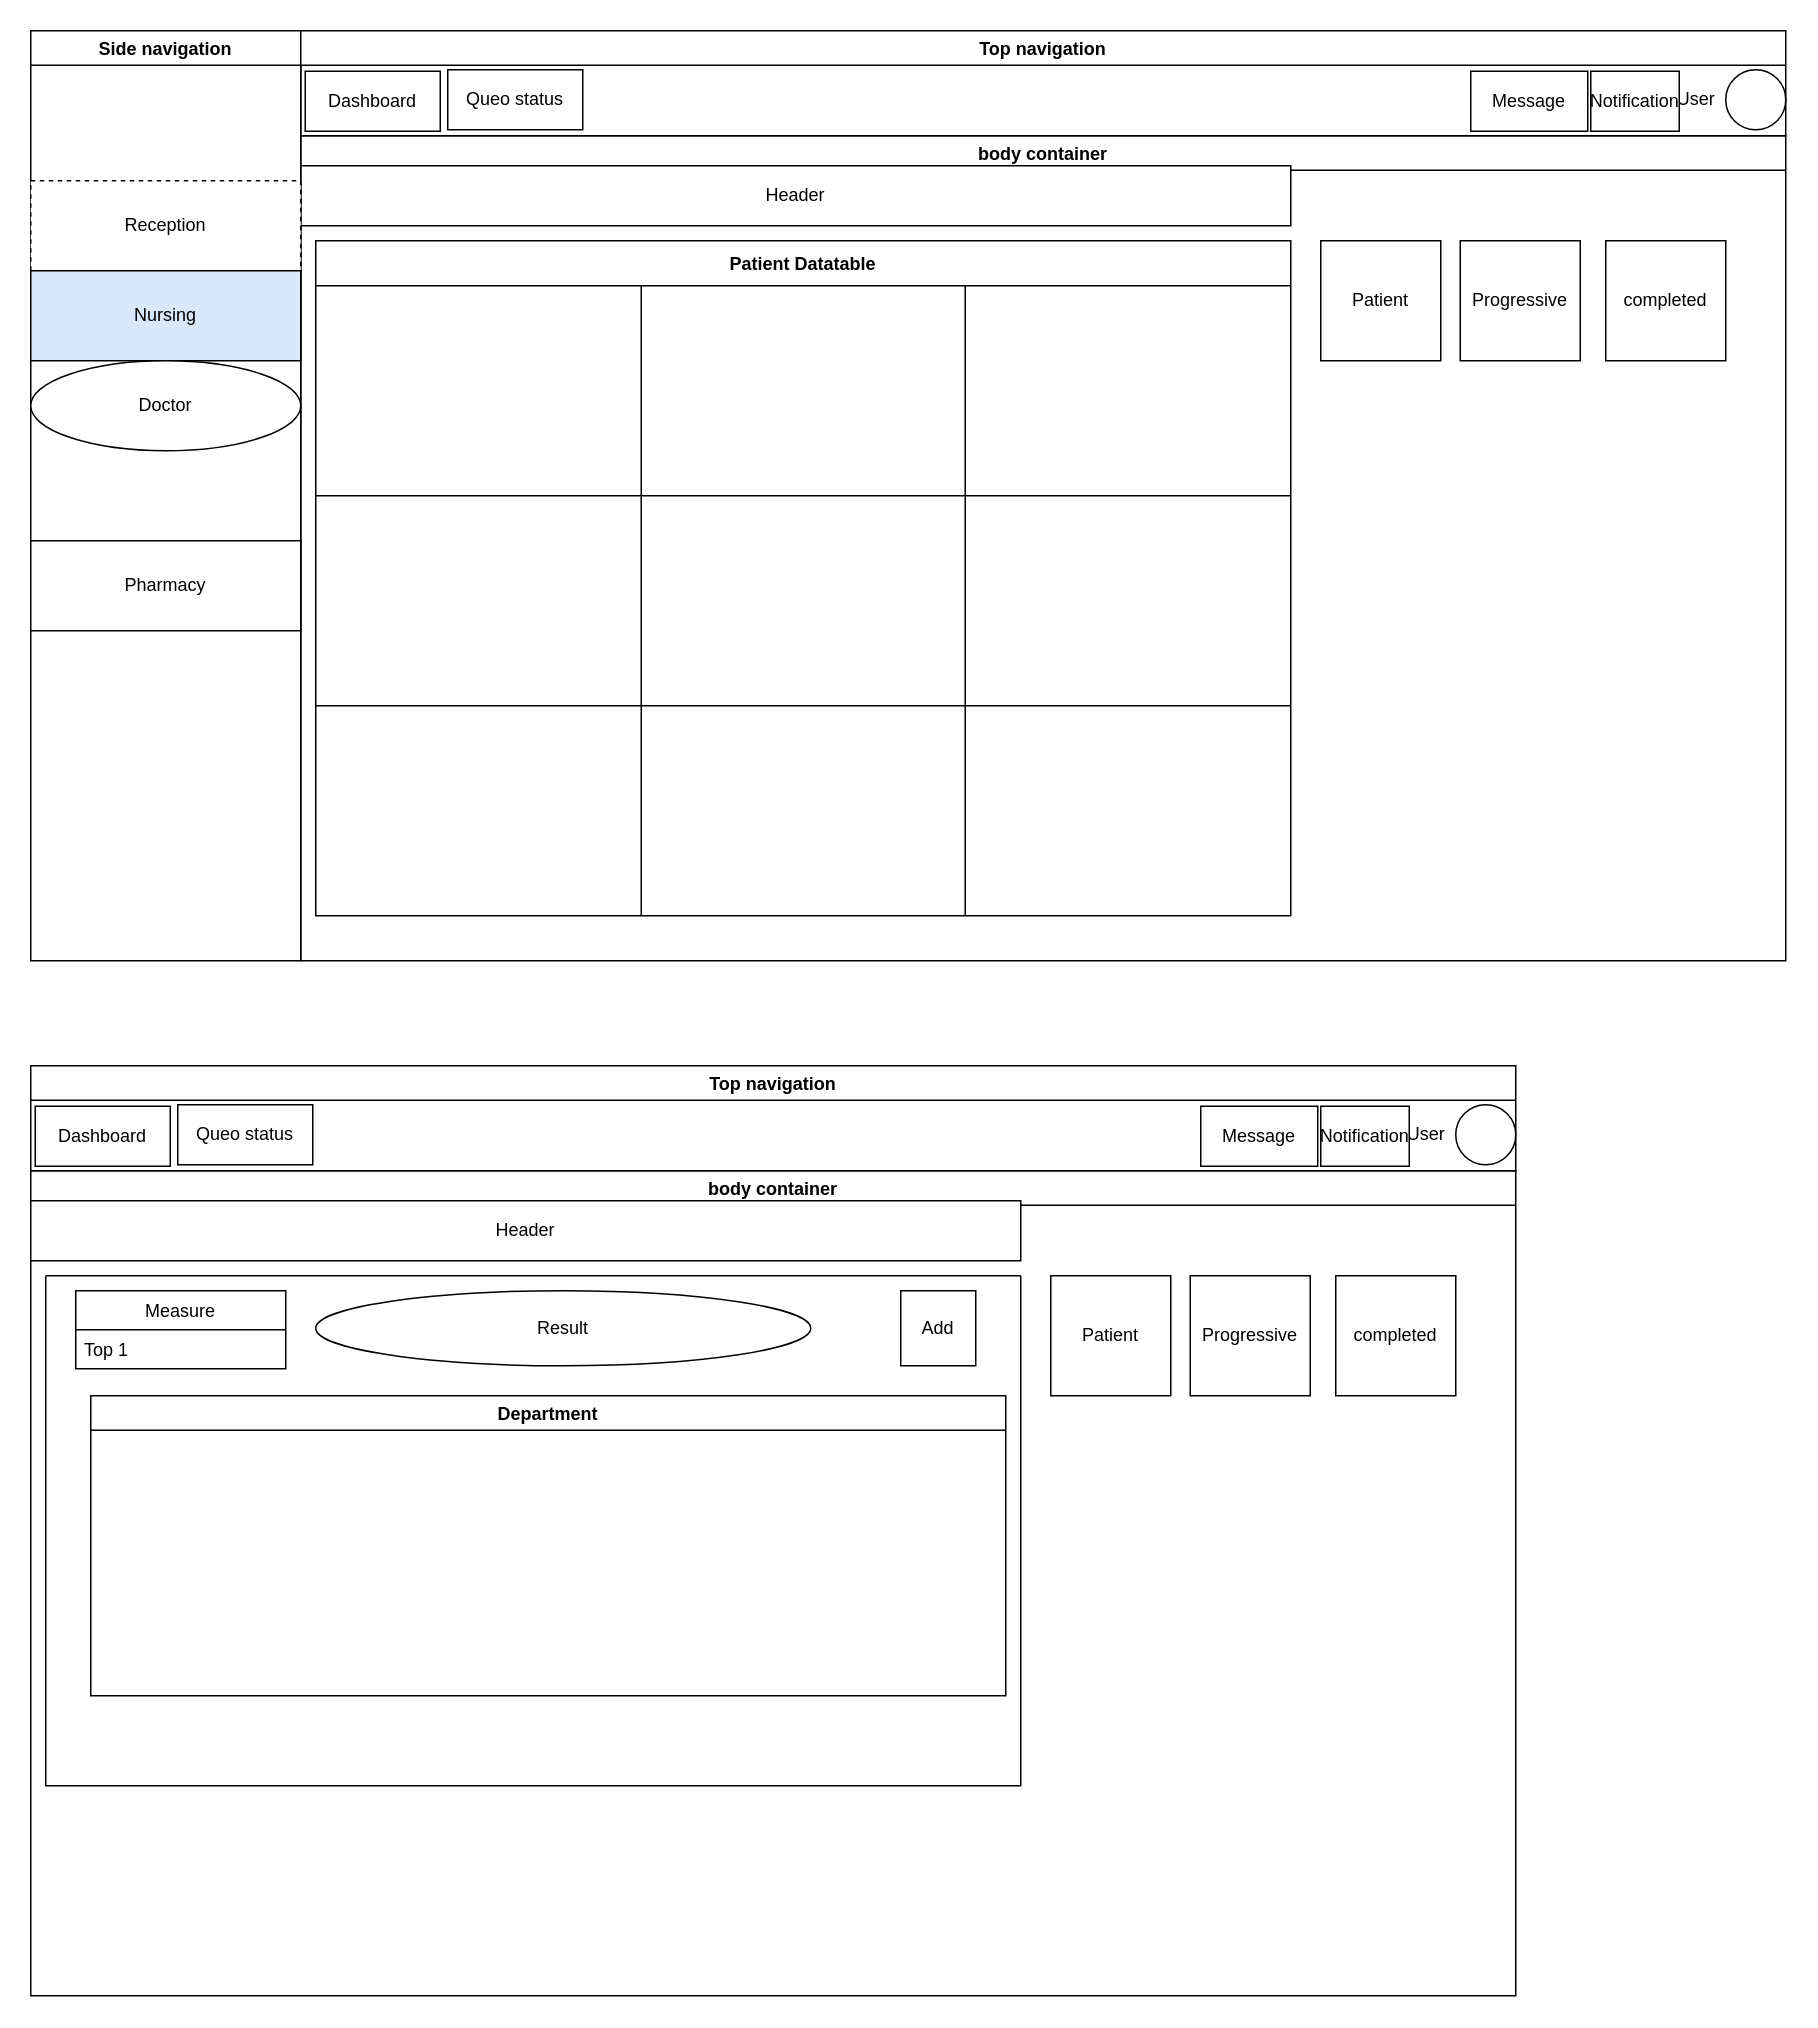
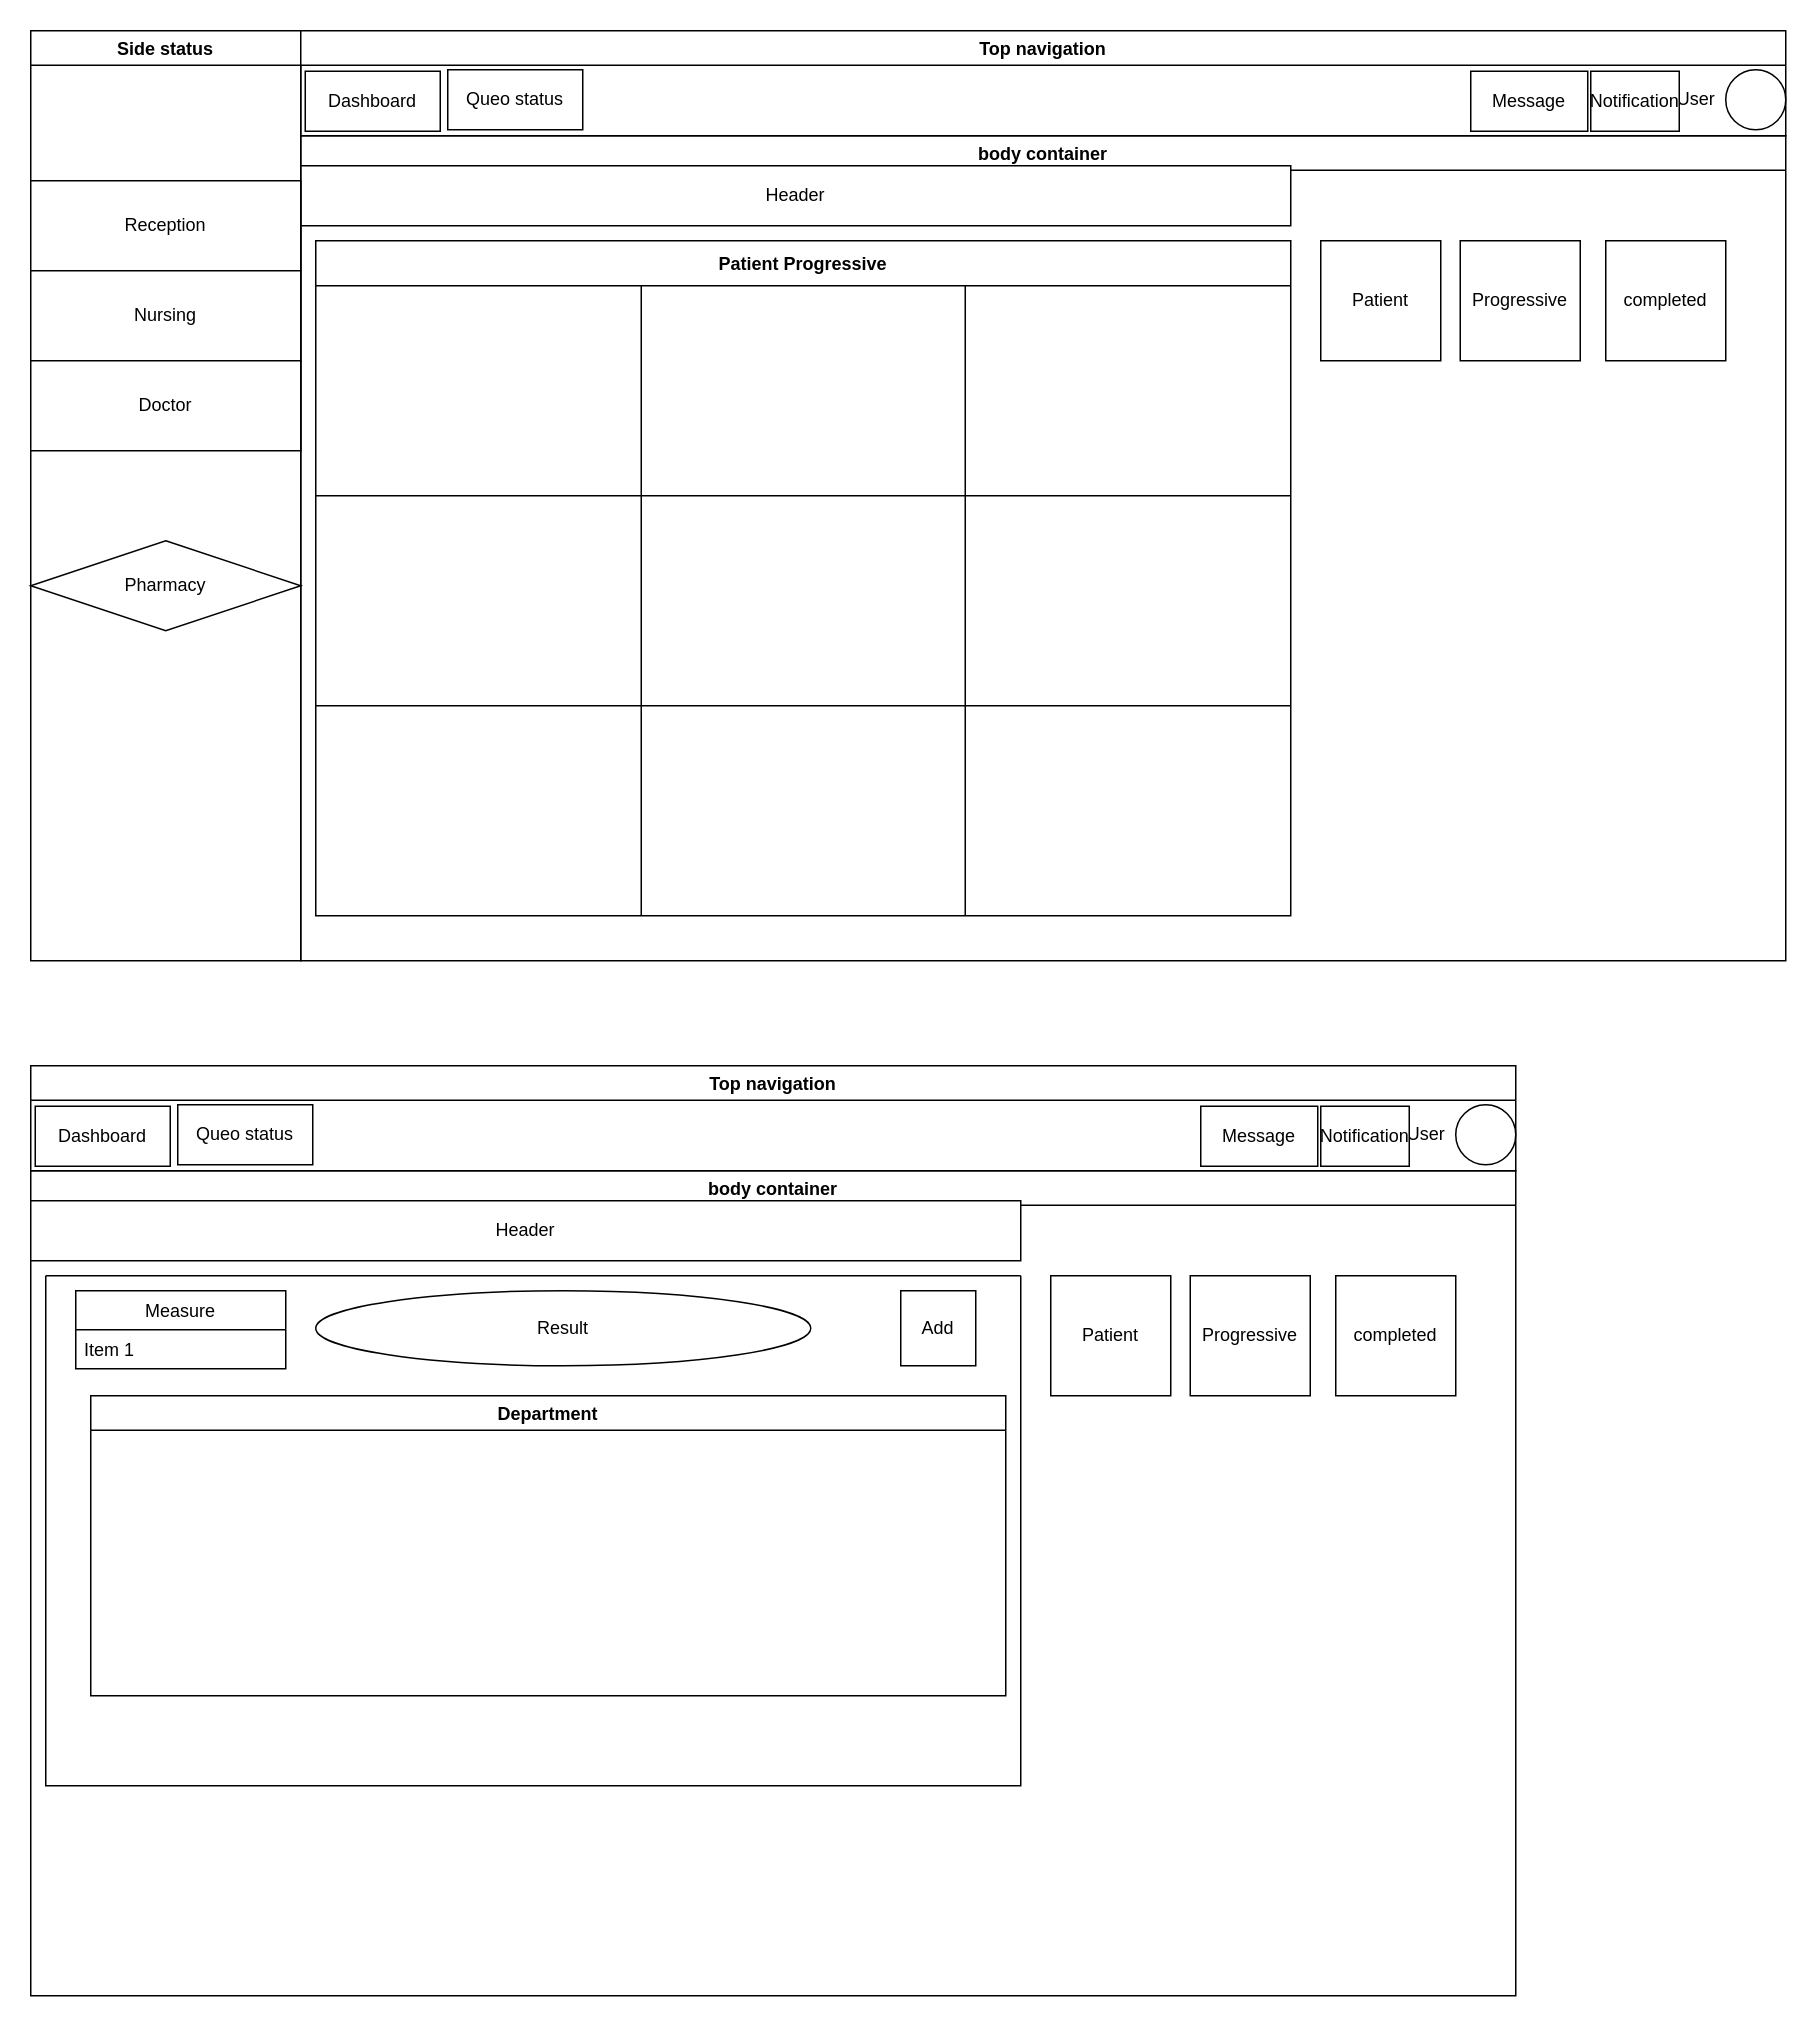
node "Side navigation": label "Side navigation" -> "Side status"
node "Reception": style dashed -> solid
node "Patient Datatable": label "Patient Datatable" -> "Patient Progressive"
node "Nursing": fillcolor #dae8fc -> #ffffff
node "Doctor": shape ellipse -> rectangle
node "Pharmacy": shape rectangle -> diamond
node "Top 1": label "Top 1" -> "Item 1"
